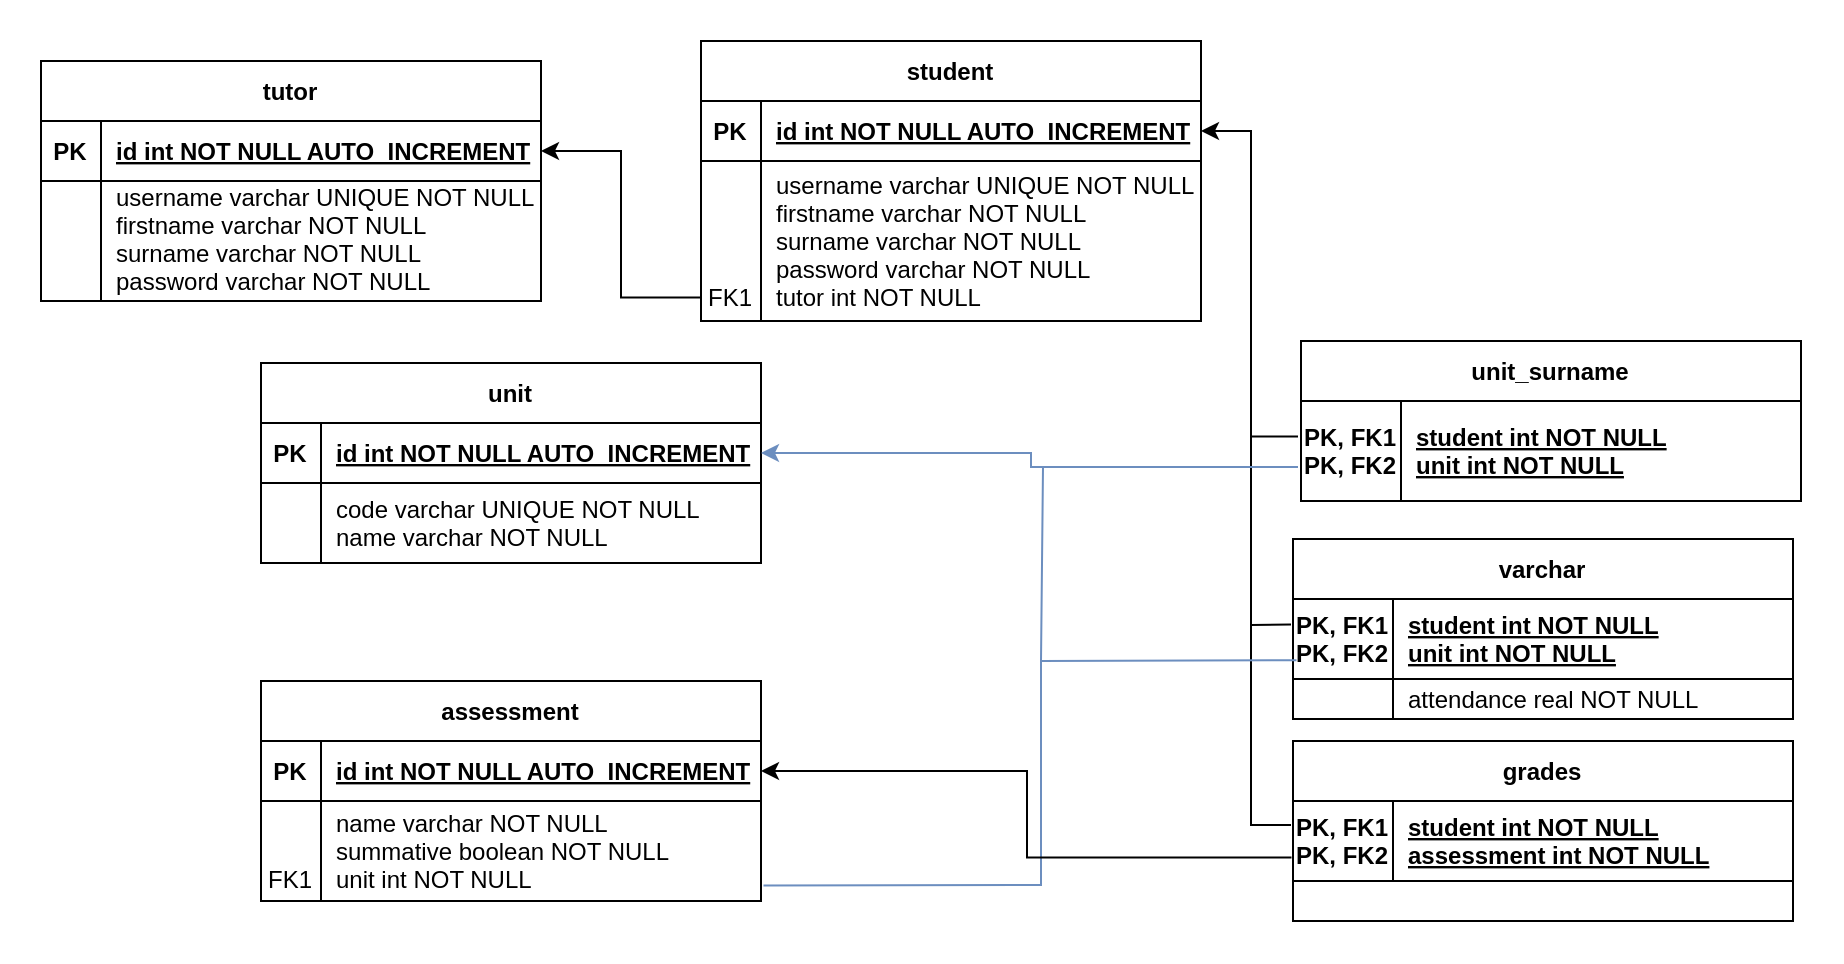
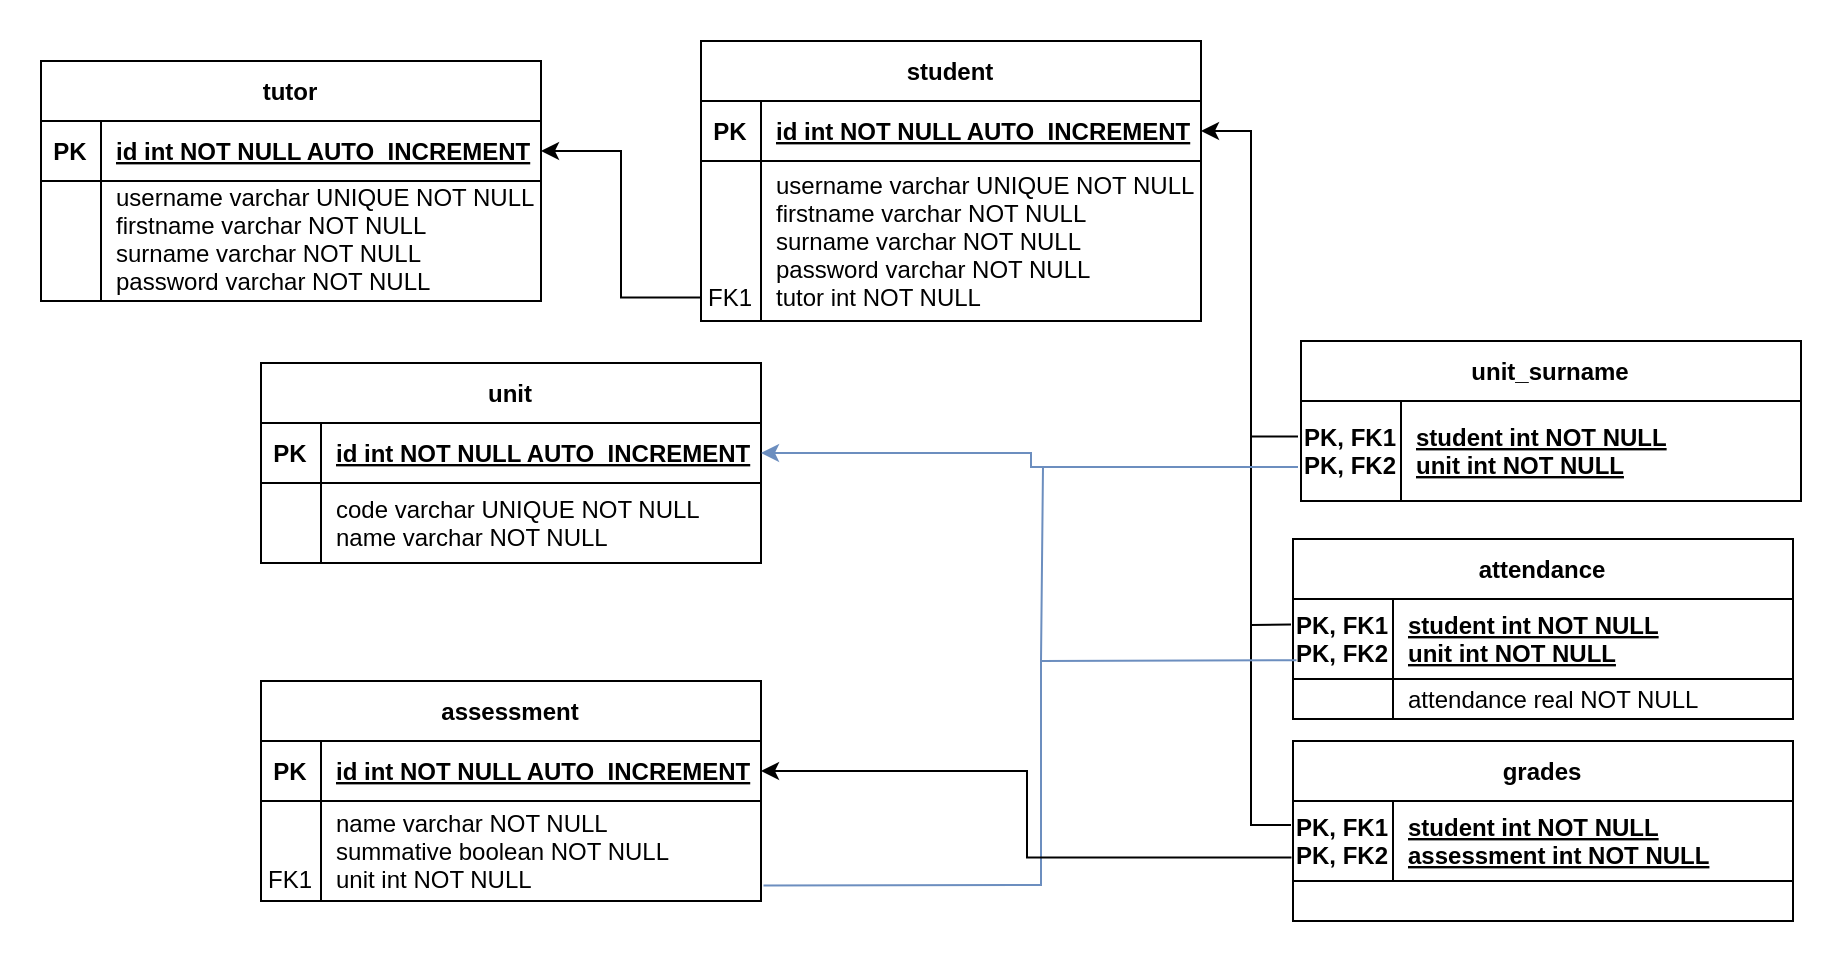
node "varchar": label "varchar" -> "attendance"
